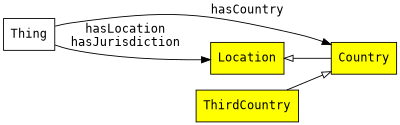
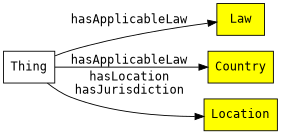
edge "Thing" -> "Country": label "hasCountry" -> "hasApplicableLaw"
node "Law": added
edge "Location" -- "Country": removed
node "ThirdCountry": removed
